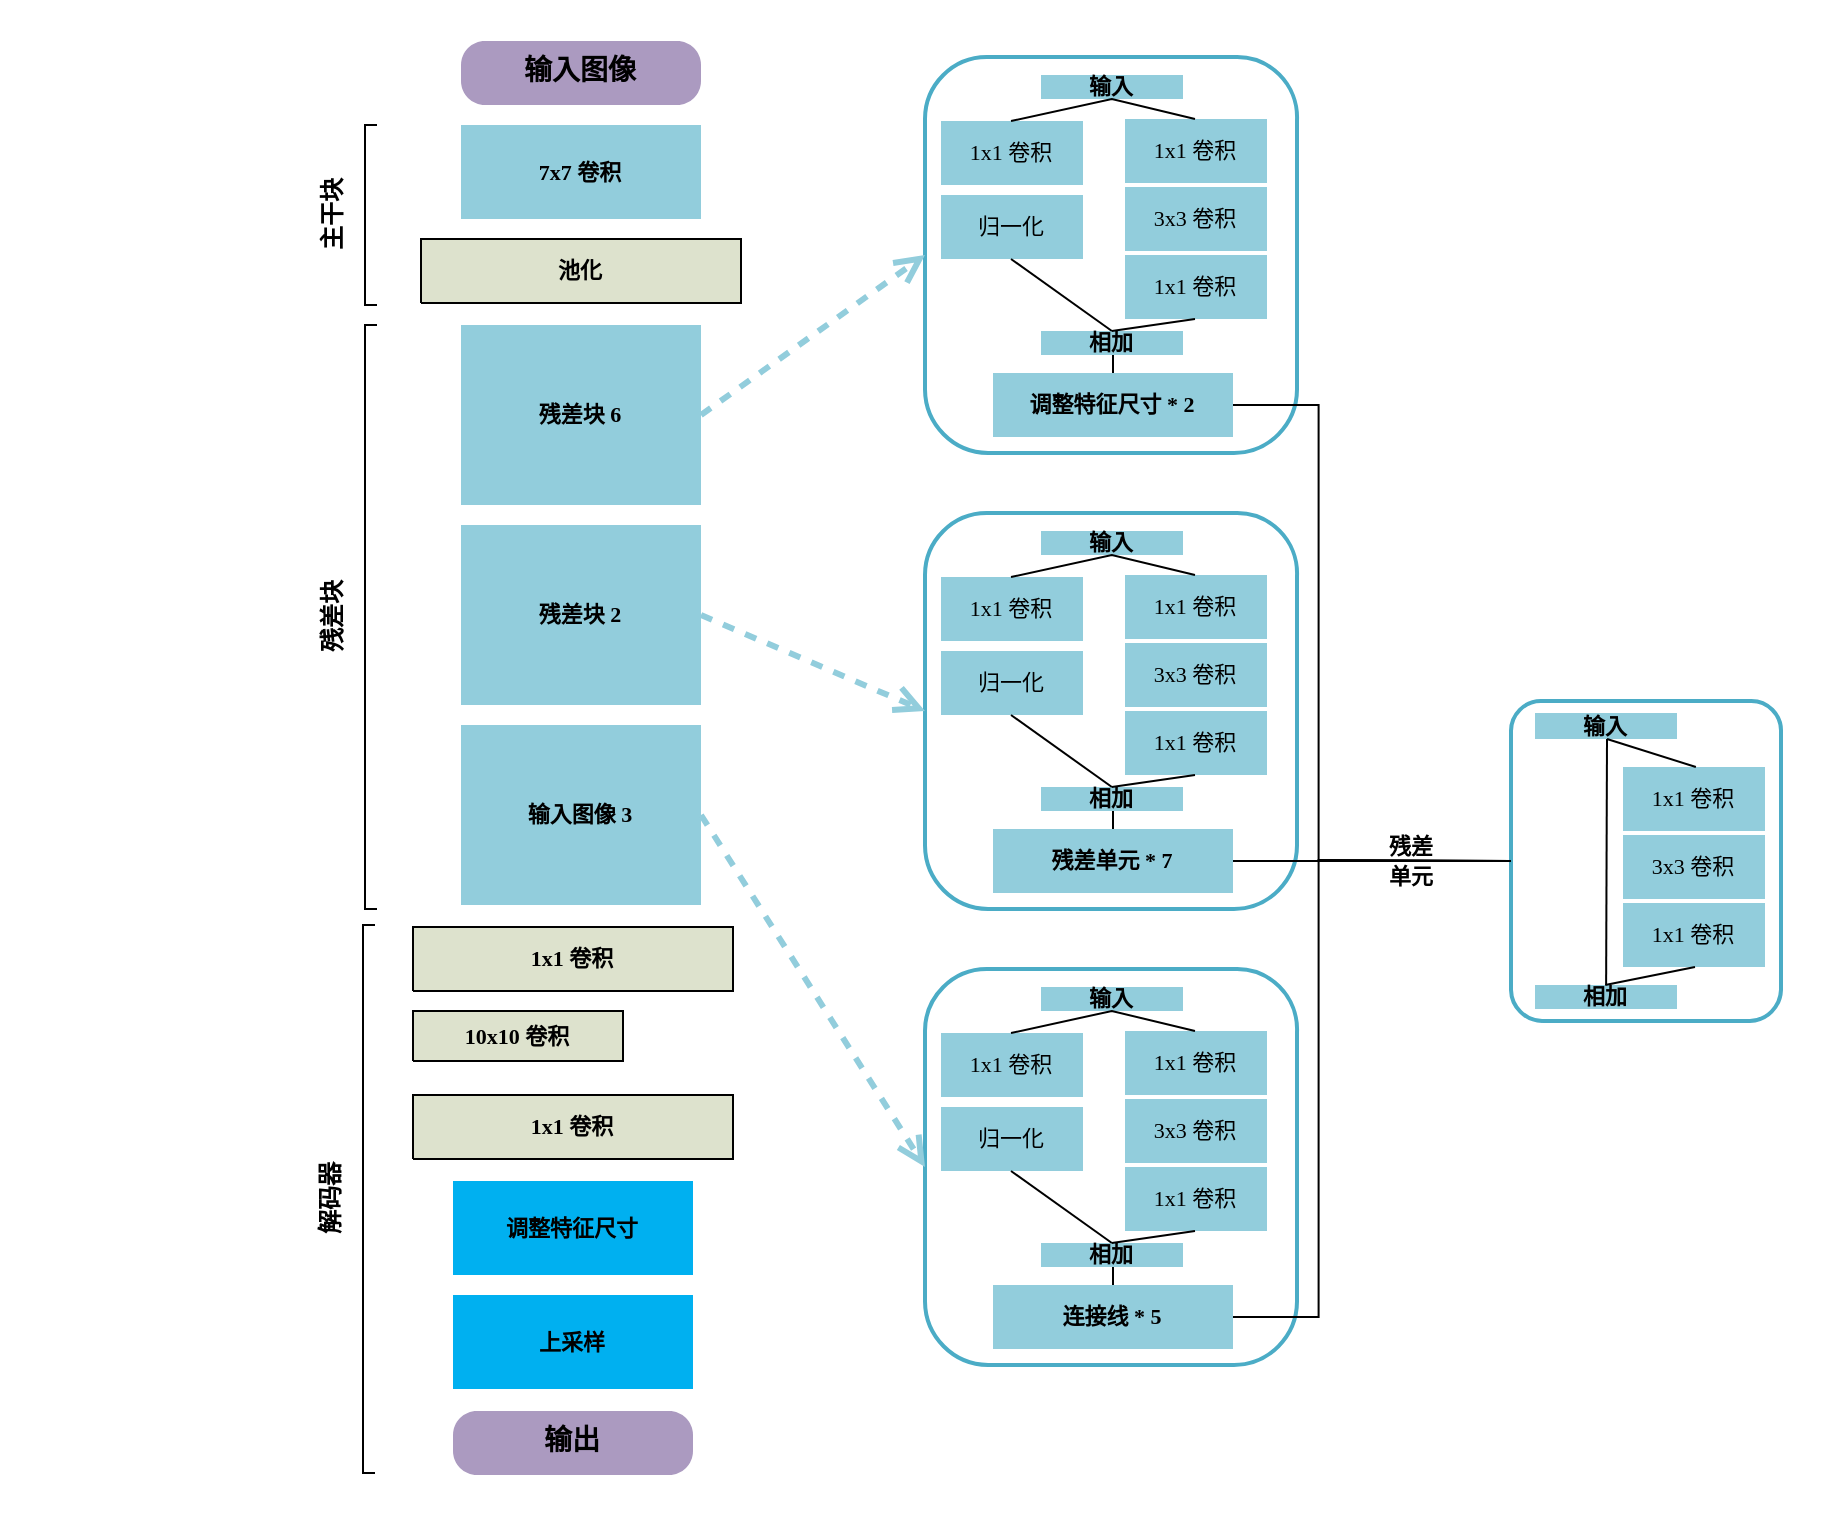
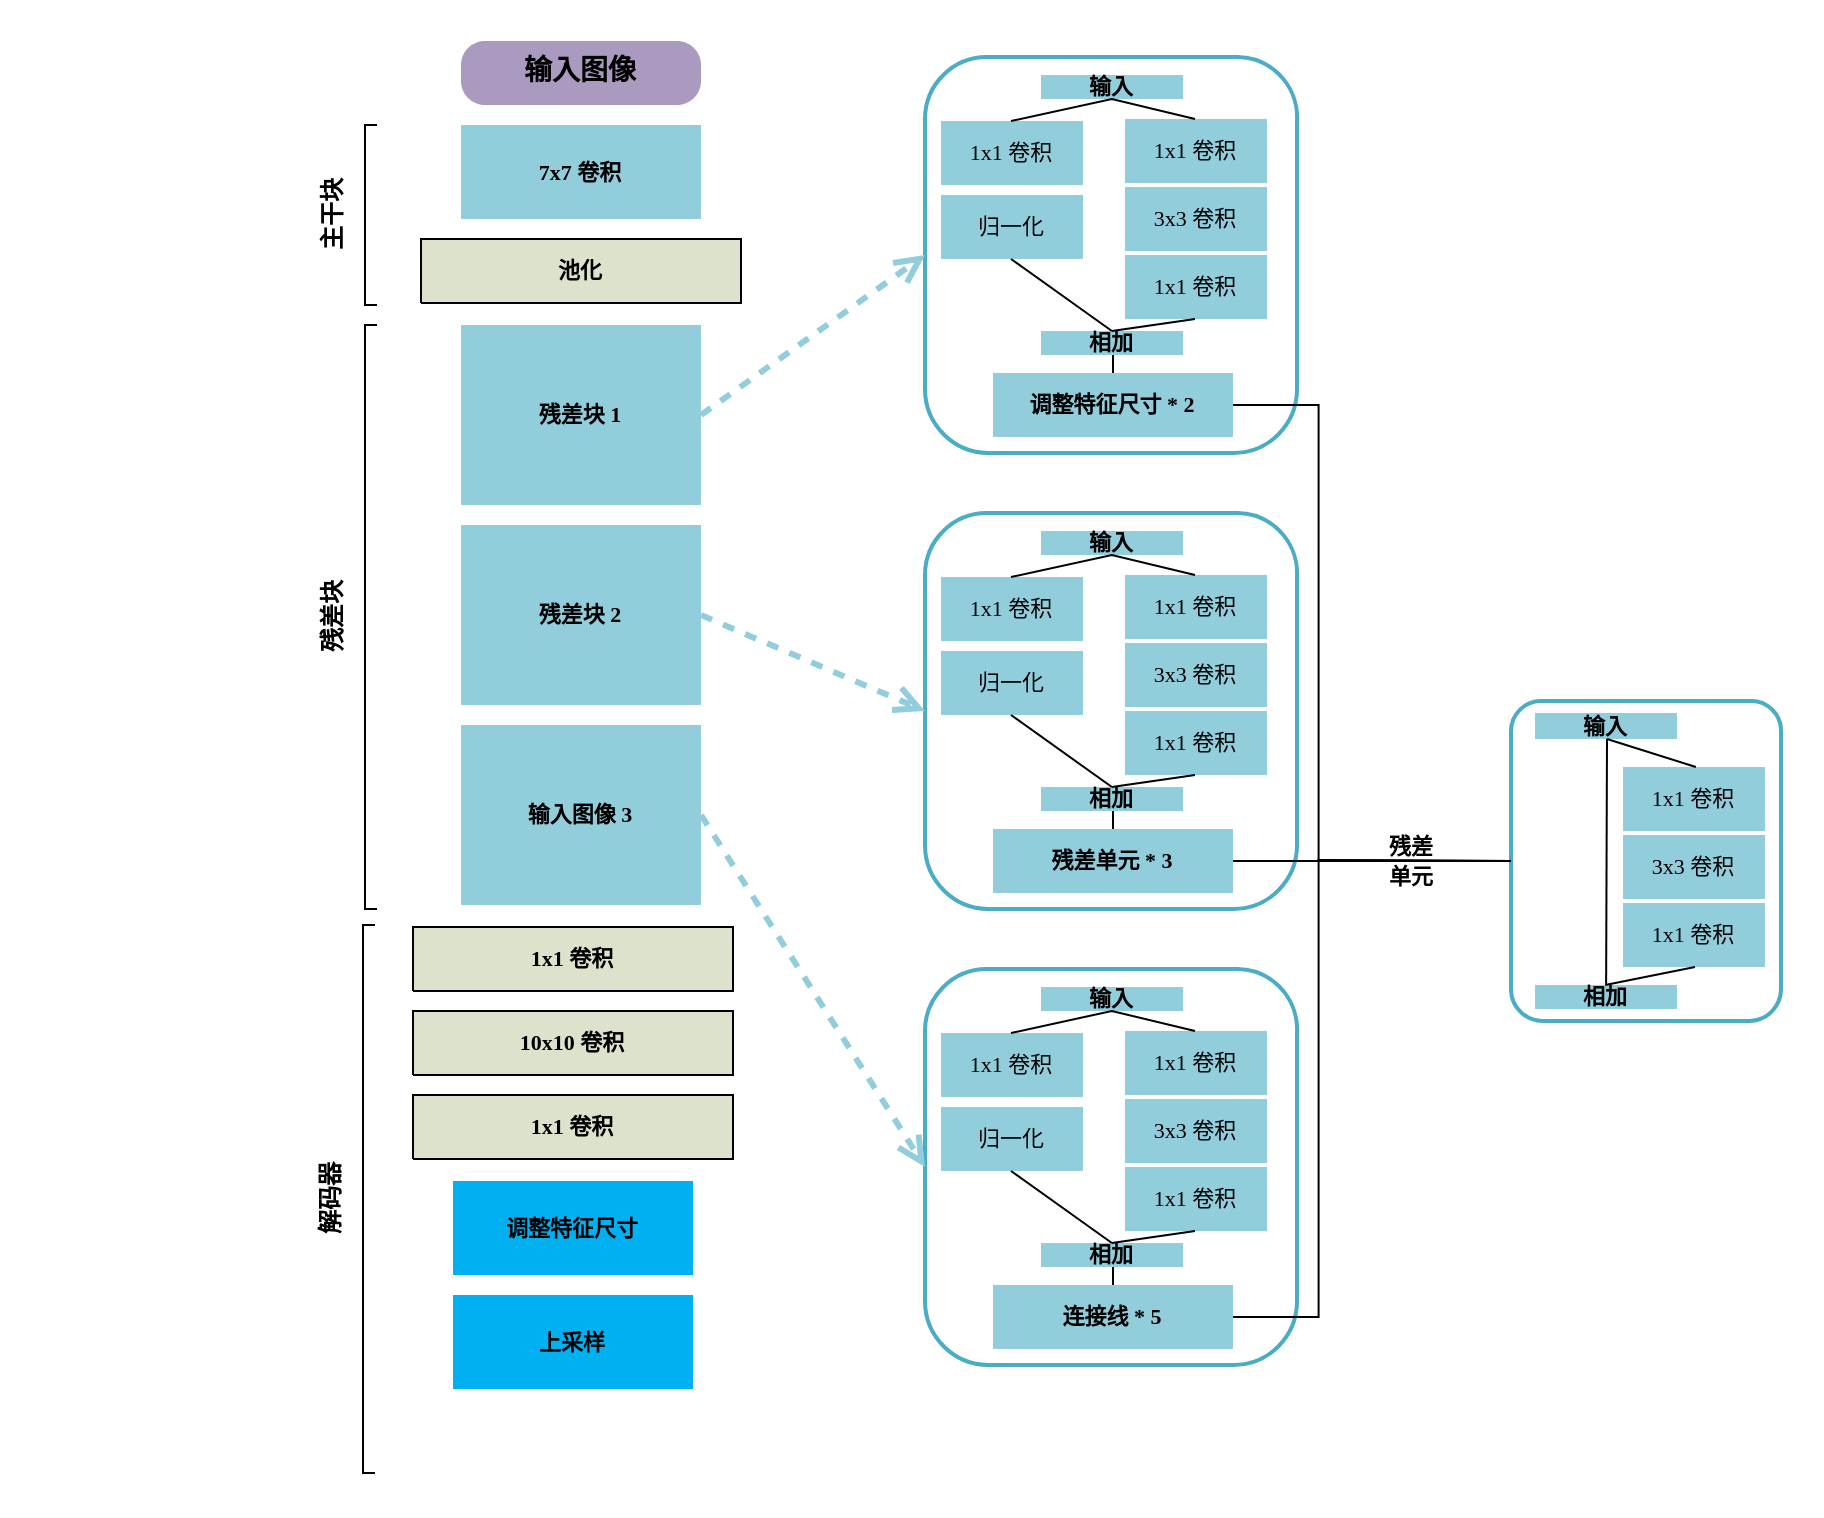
node "残差块 6": label "残差块 6" -> "残差块 1"
node "残差单元 * 7": label "残差单元 * 7" -> "残差单元 * 3"
node "10x10 卷积": size 210x50 -> 320x64
node "输出": removed
